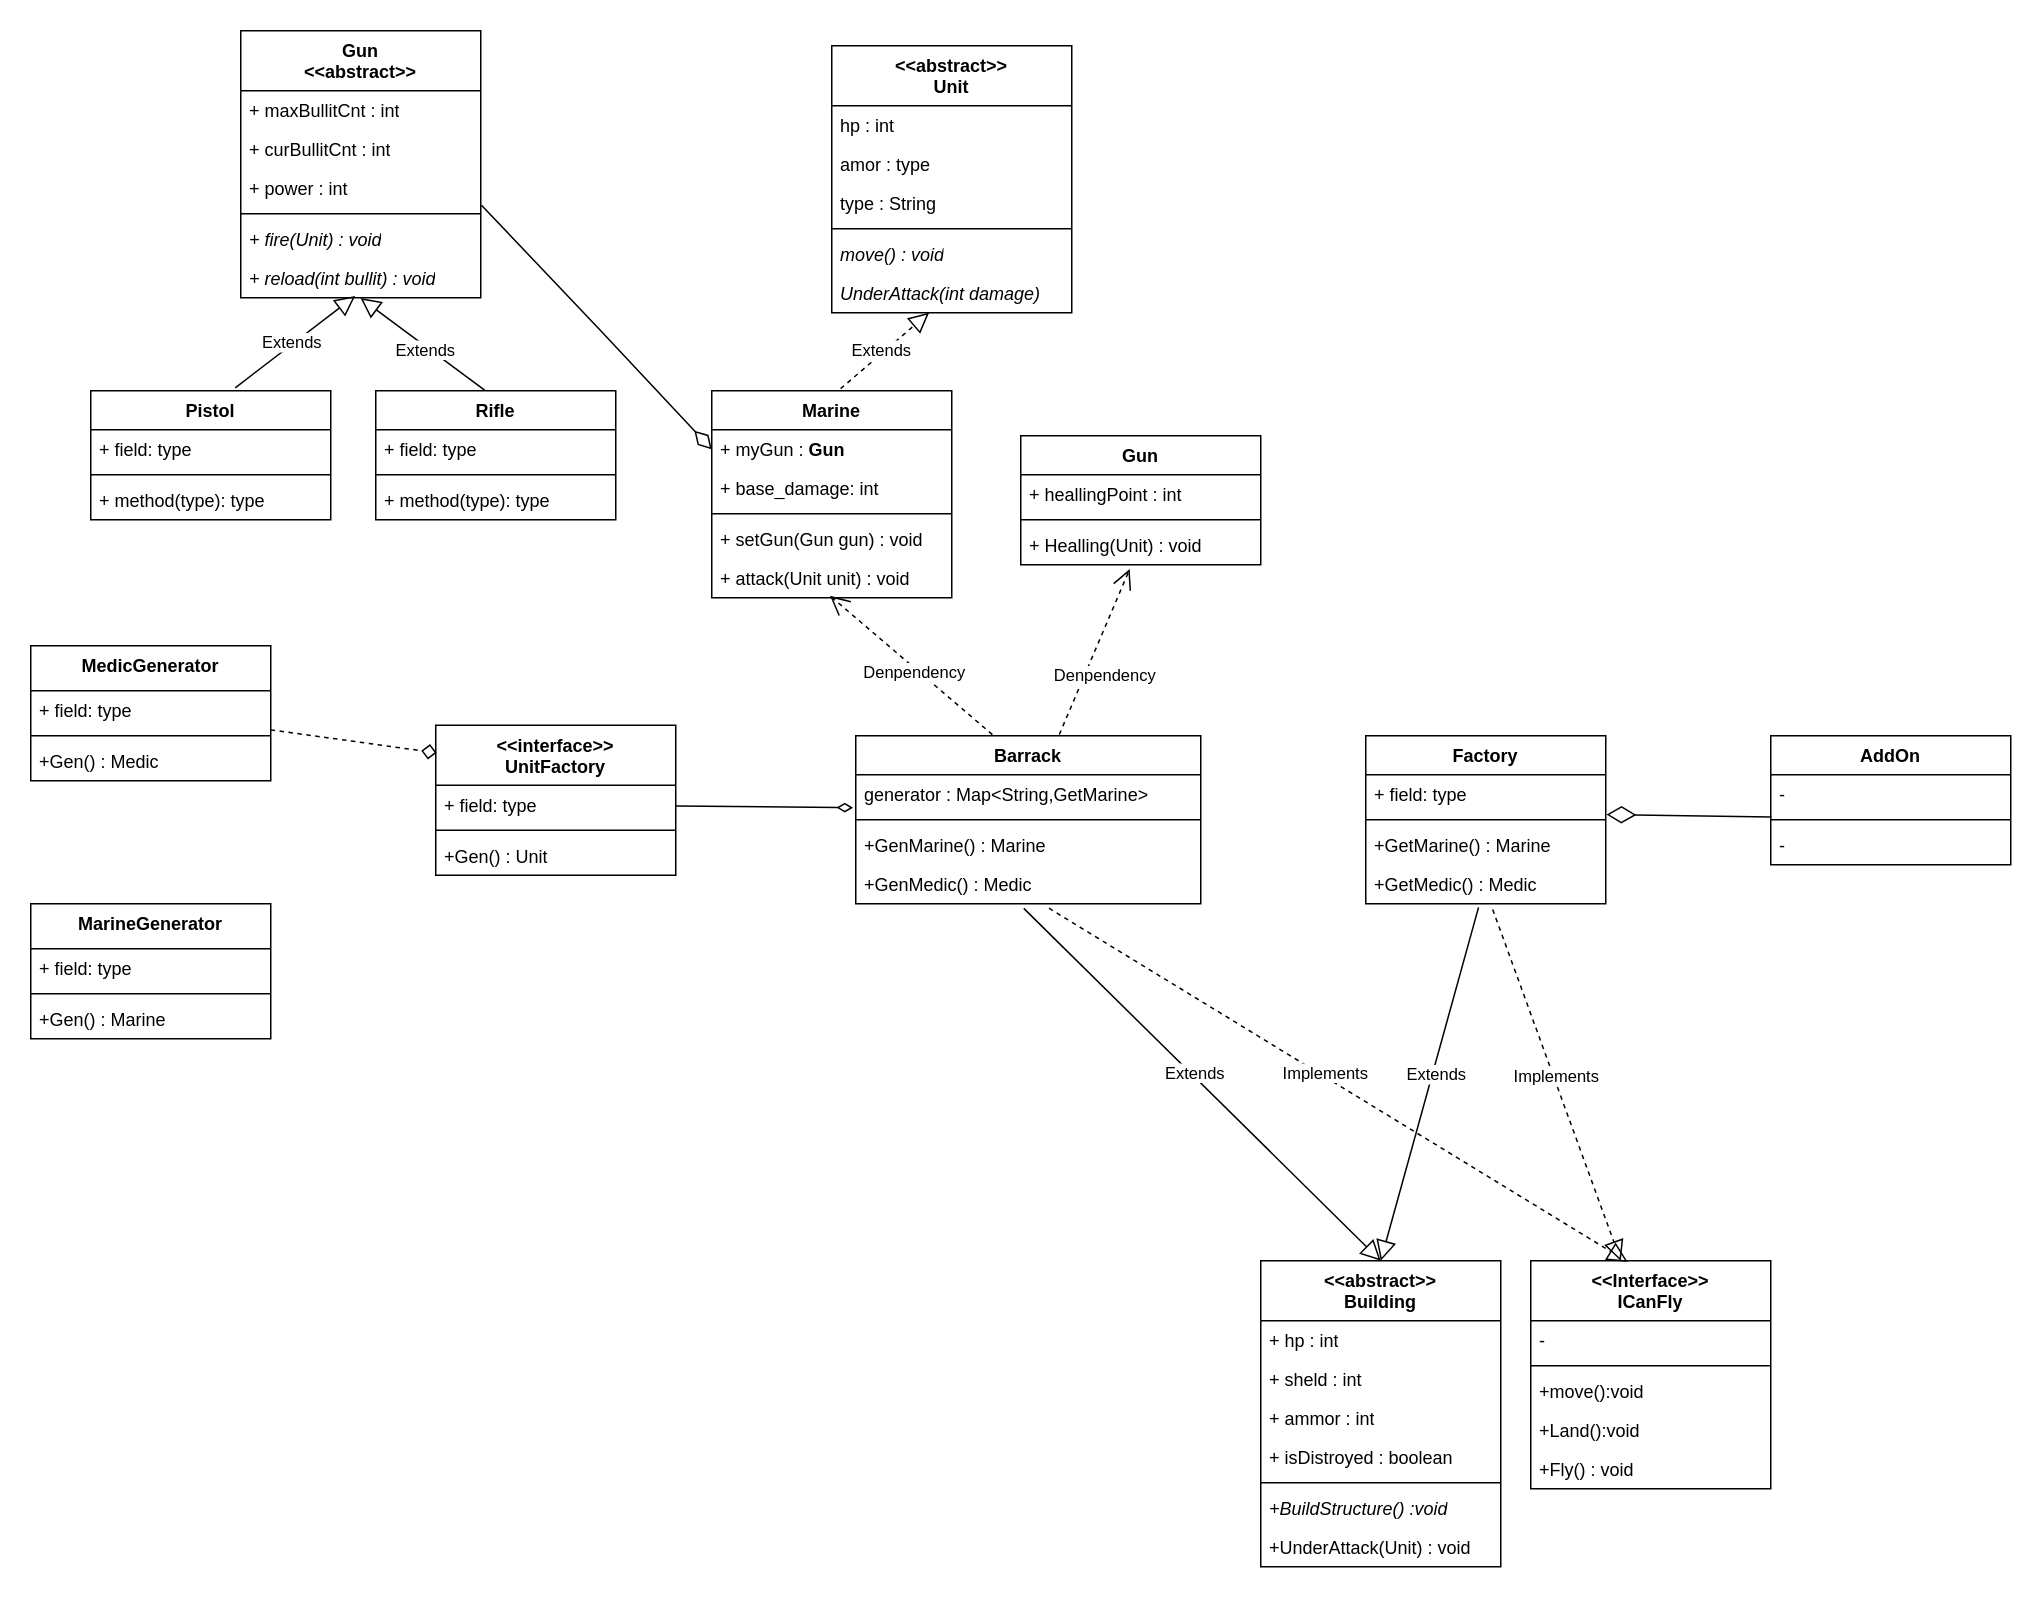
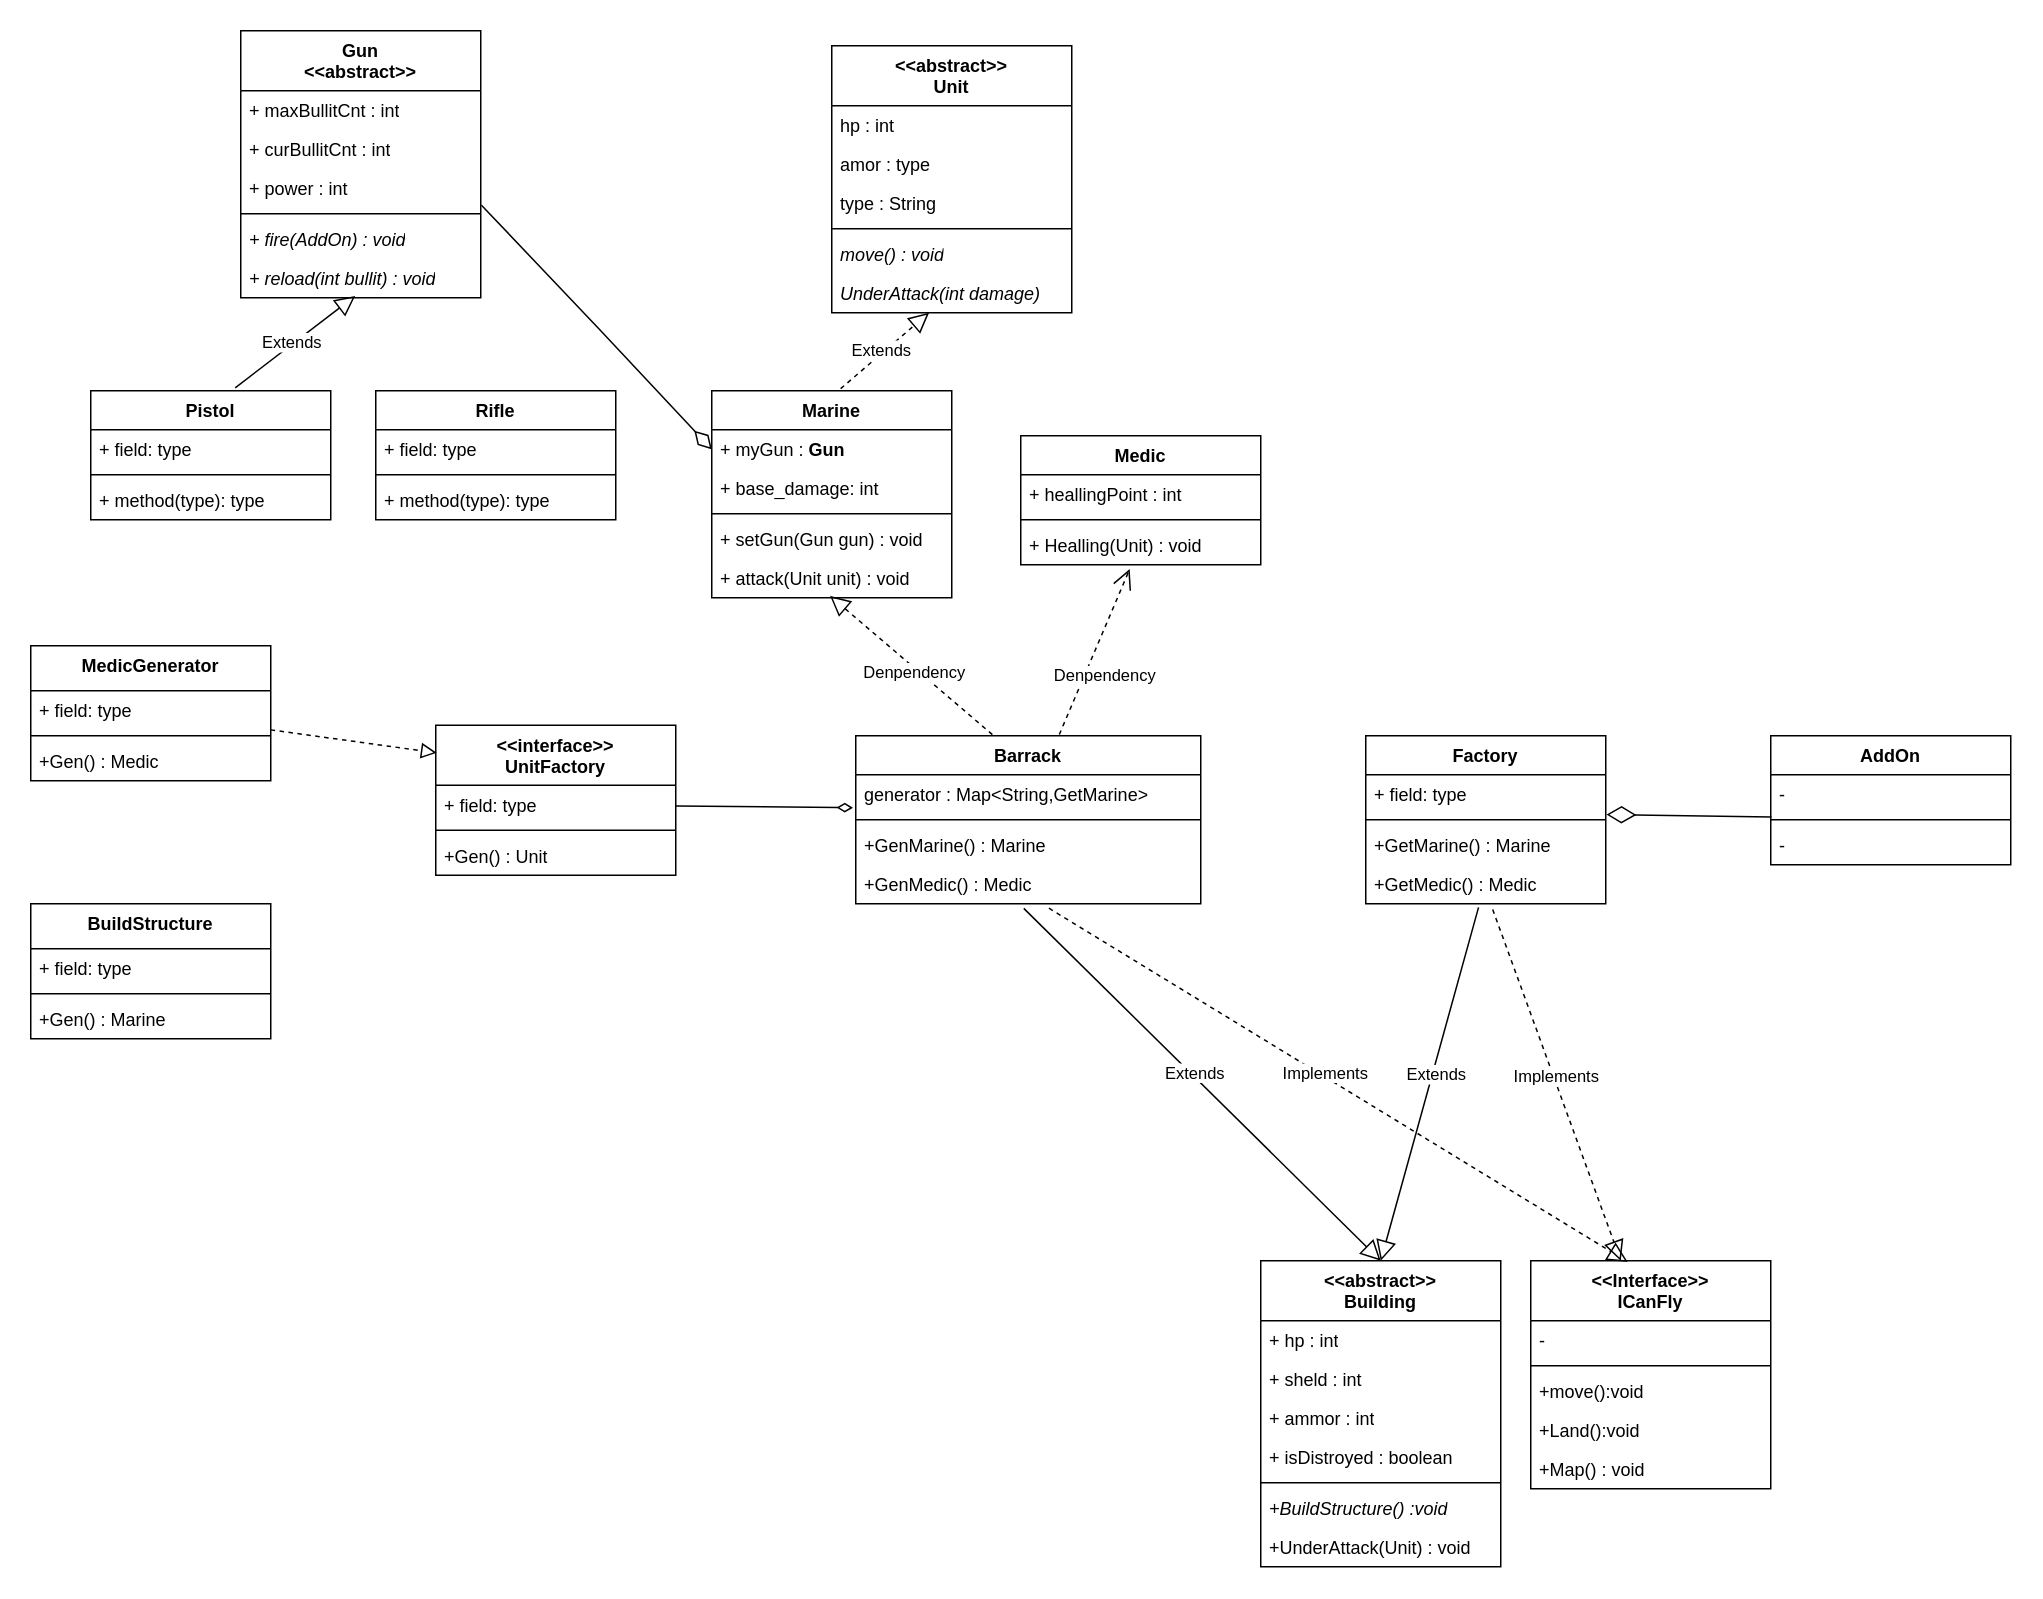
node "+ fire(Unit) : void": label "+ fire(Unit) : void" -> "+ fire(AddOn) : void"
edge "Rifle" -> "+ reload(int bullit) : void": removed, label "Extends"
node "Gun": label "Gun" -> "Medic"
edge "Barrack" -> "+ attack(Unit unit) : void": arrowhead open -> block
edge "MedicGenerator" -> "<<interface>> UnitFactory": arrowhead diamond -> block
node "MarineGenerator": label "MarineGenerator" -> "BuildStructure"
node "+Fly() : void": label "+Fly() : void" -> "+Map() : void"
